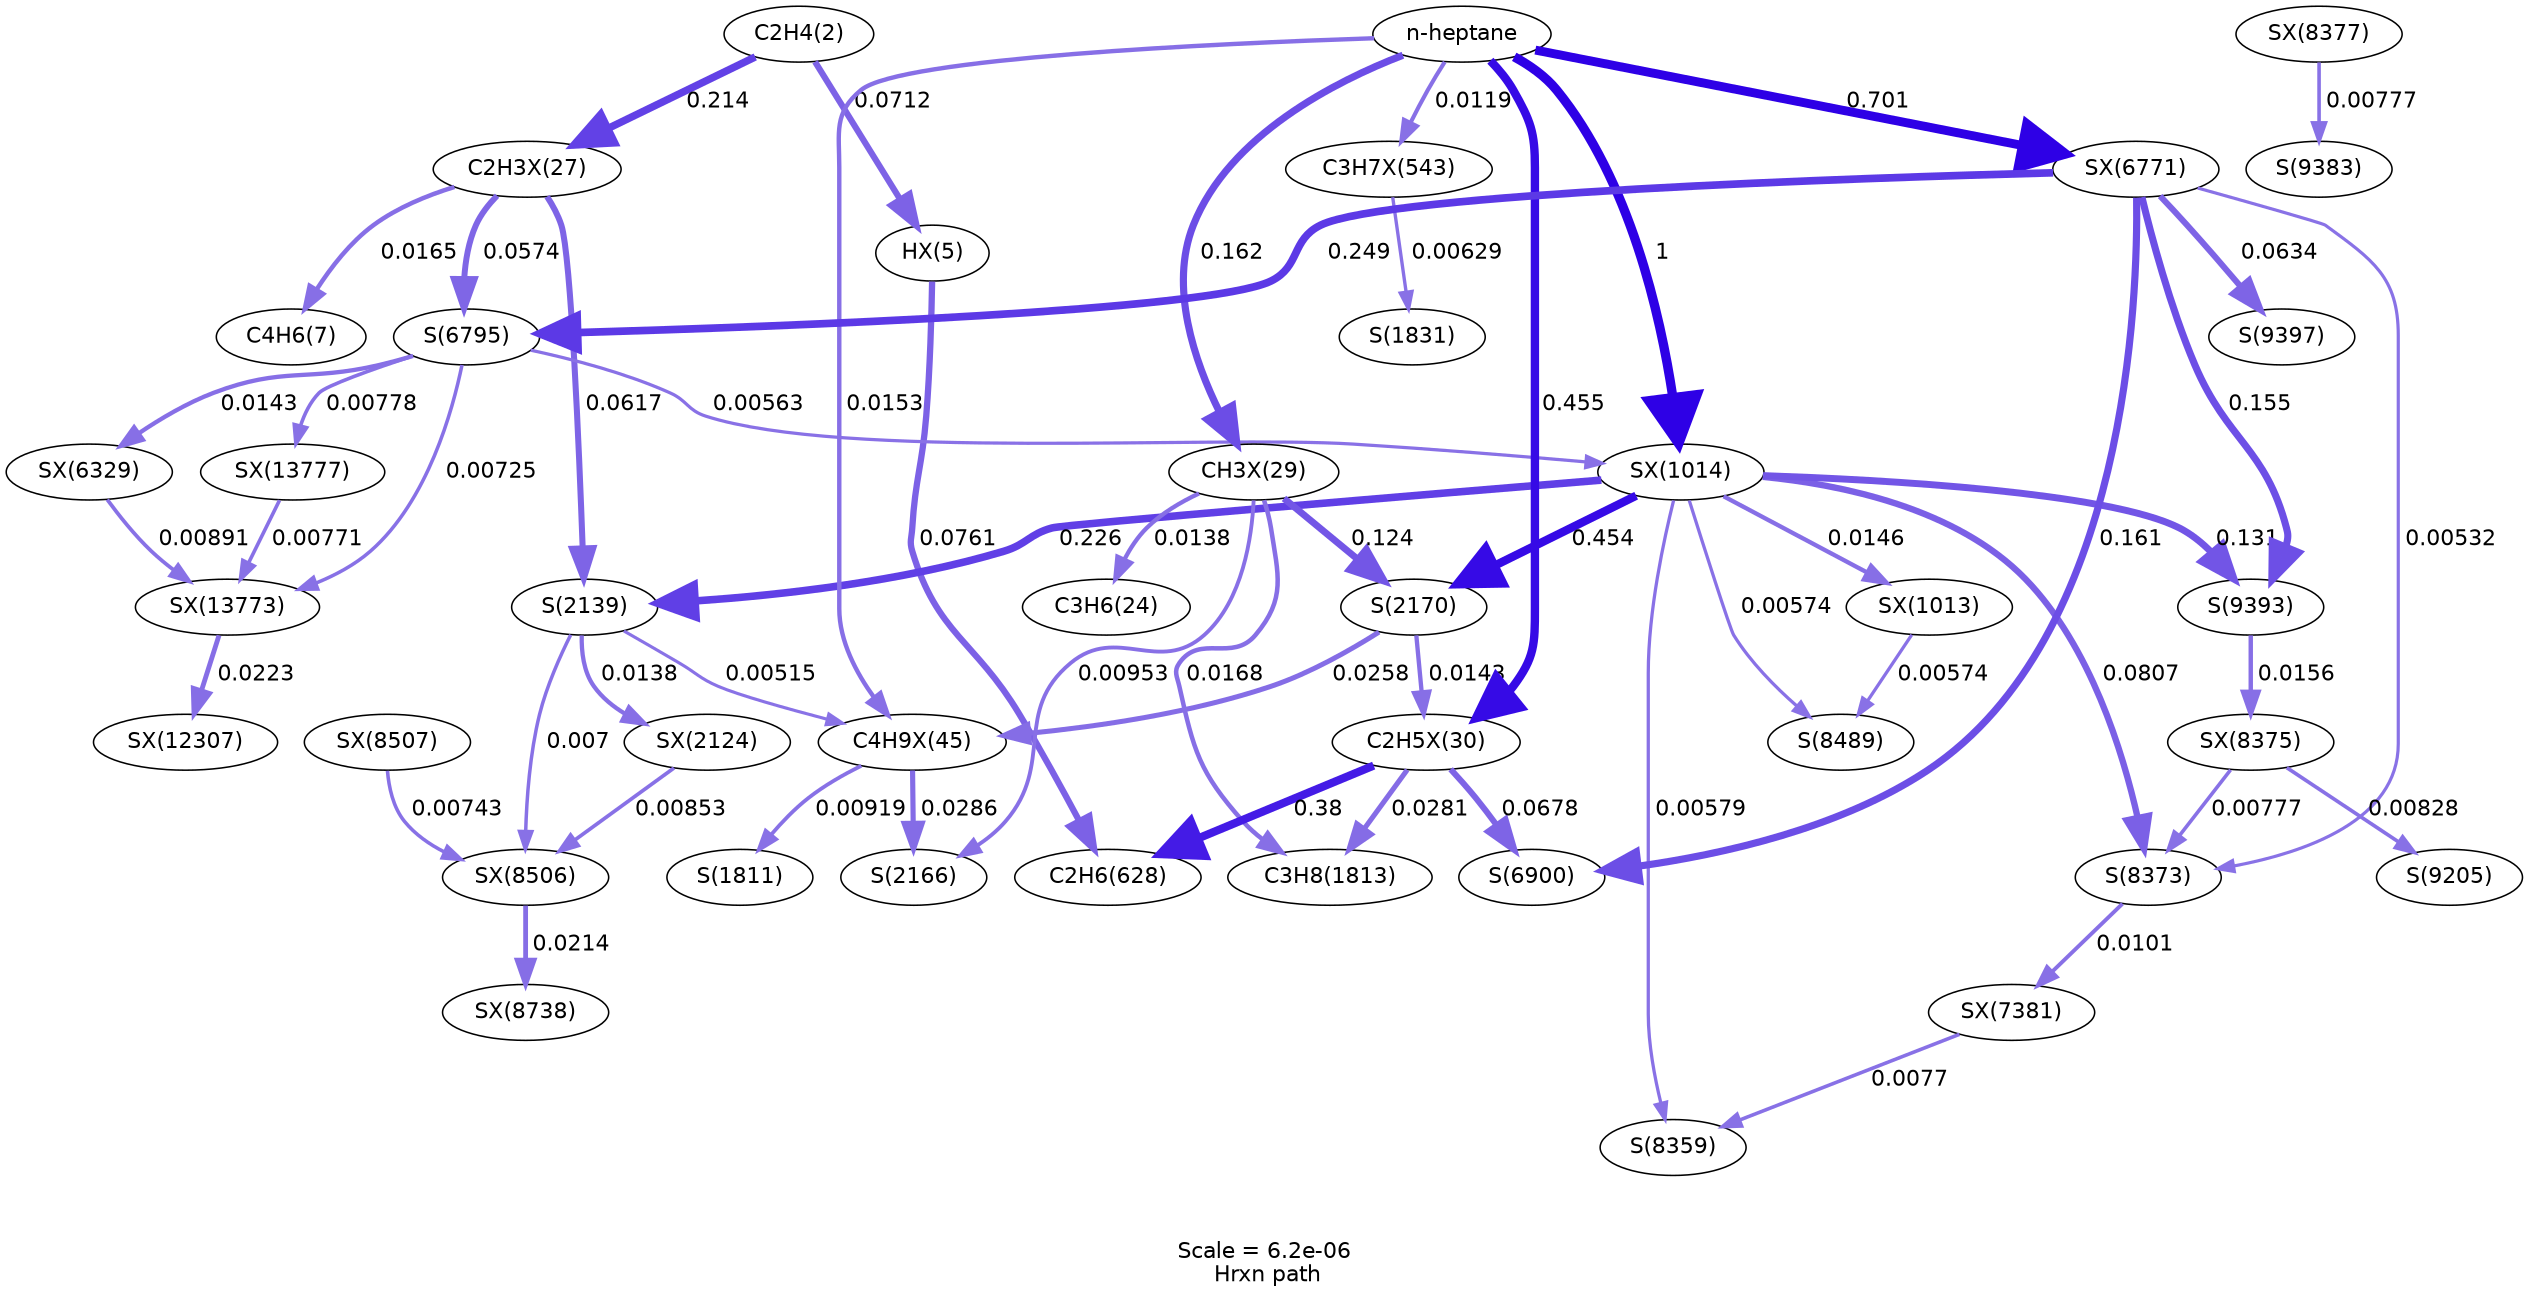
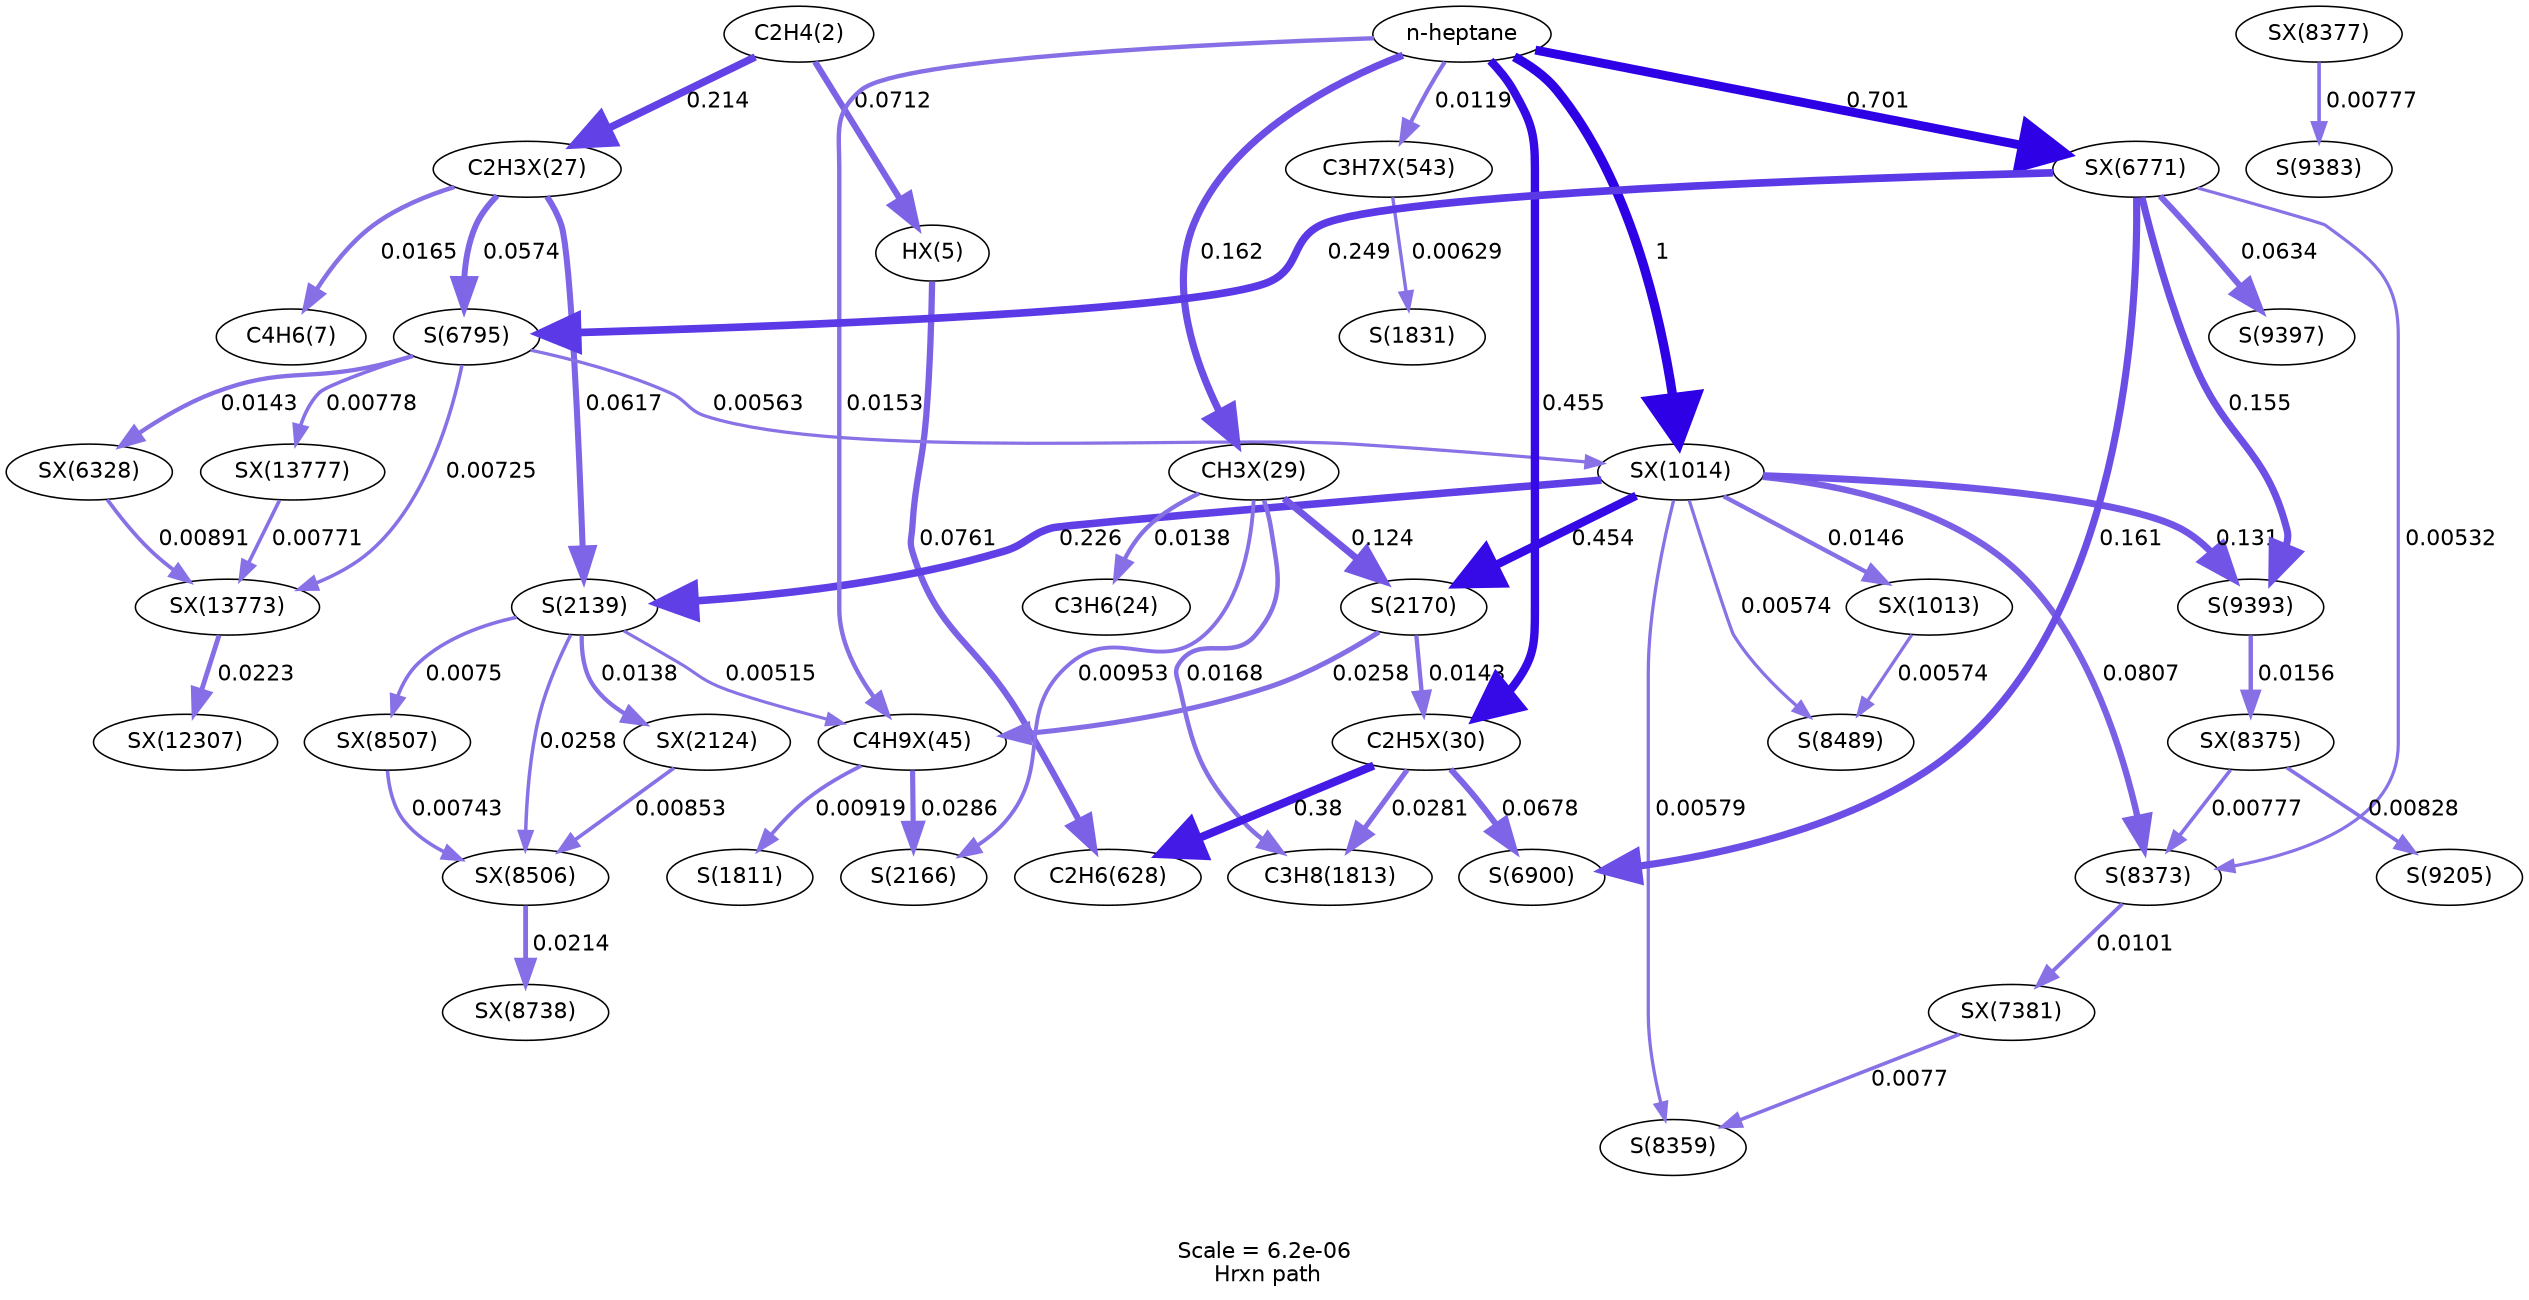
node "SX(6329)": label "SX(6329)" -> "SX(6328)"
edge "S(2139)" -> "SX(8507)": added, label "0.0075"
edge "S(2139)" -> "SX(8506)": label " 0.007" -> " 0.0258"
